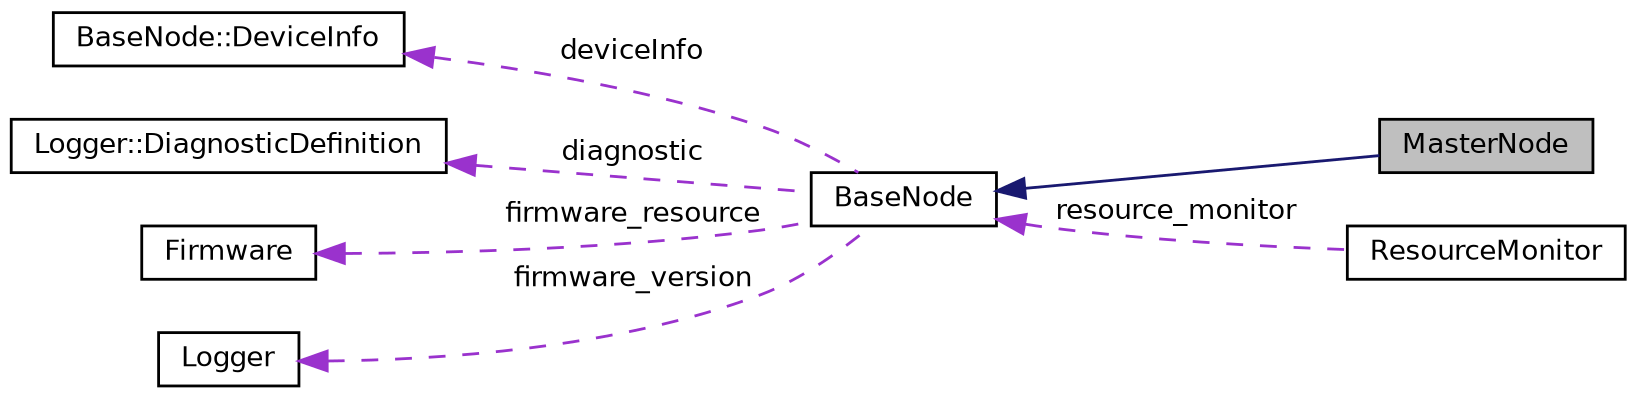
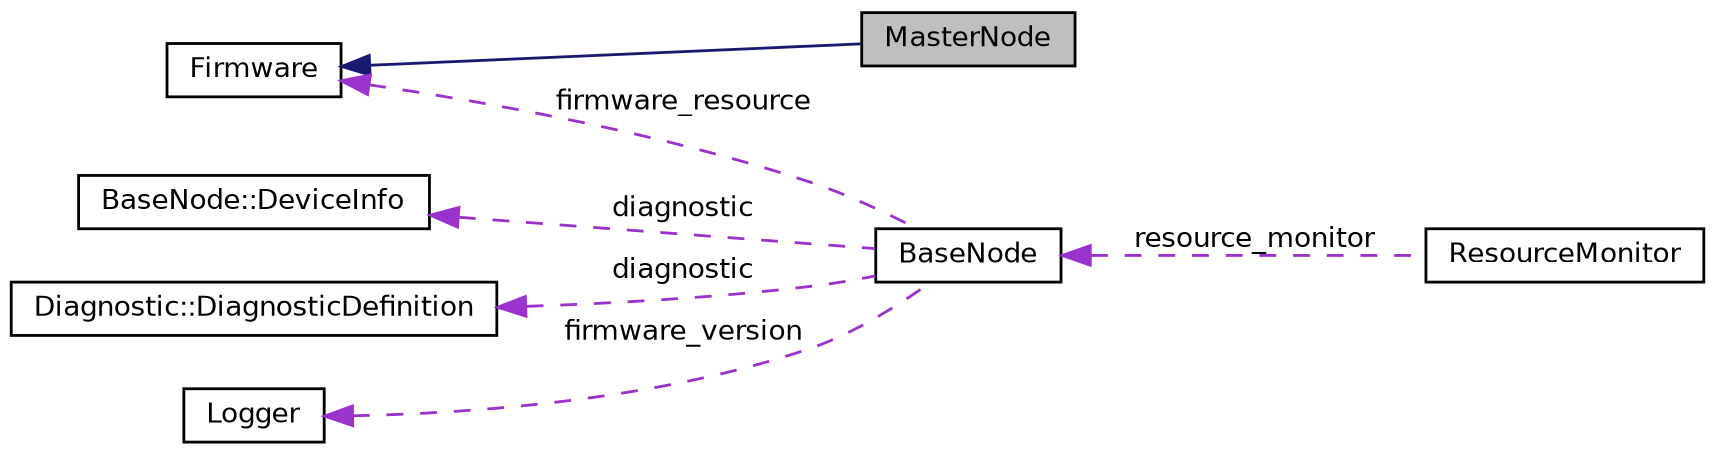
edge "BaseNode" -> "BaseNode::DeviceInfo": label " deviceInfo" -> " diagnostic"
node "Logger::DiagnosticDefinition": label "Logger::DiagnosticDefinition" -> "Diagnostic::DiagnosticDefinition"
edge "MasterNode" -> "BaseNode": now "MasterNode" -> "Firmware"
